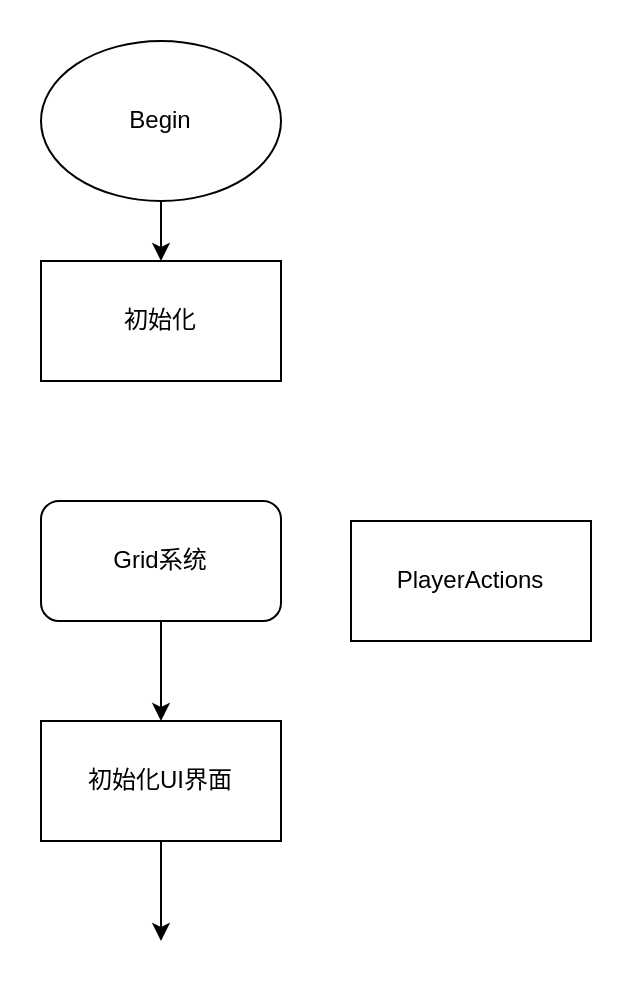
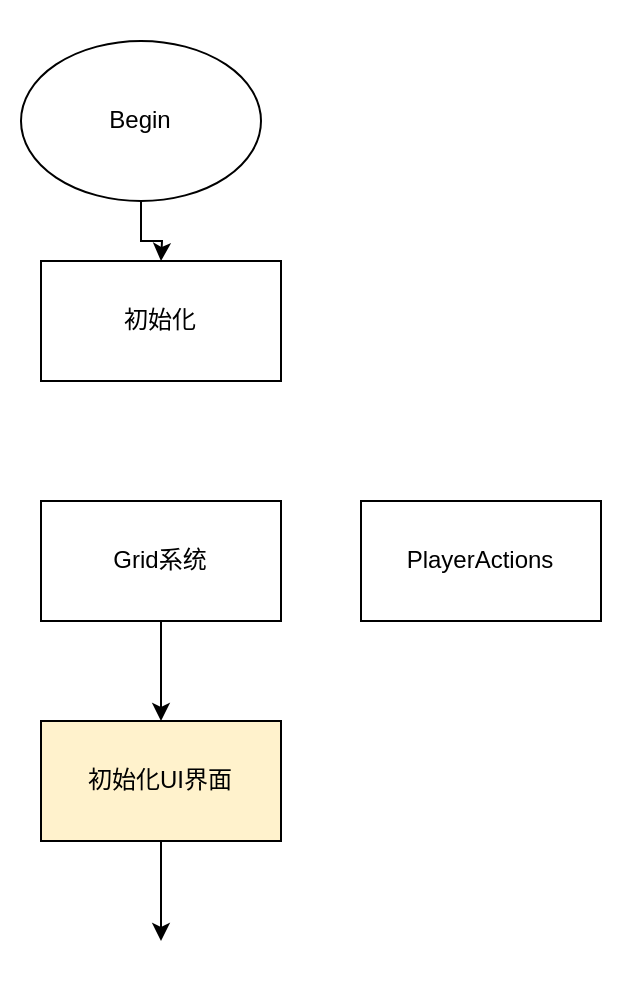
node "Begin": moved (161, 121) -> (141, 121)
node "Grid系统": shape rounded rectangle -> rectangle
node "PlayerActions": moved (471, 581) -> (481, 561)
node "初始化UI界面": fillcolor #ffffff -> #fff2cc
